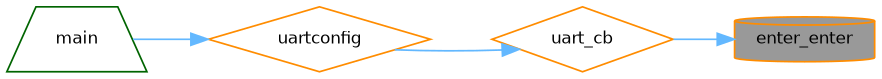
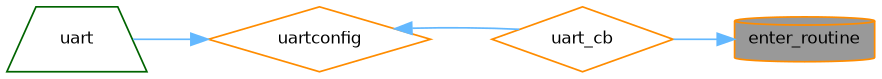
node "main": label "main" -> "uart"
node "enter_enter": label "enter_enter" -> "enter_routine"
edge "uartconfig" -> "uart_cb": reversed
